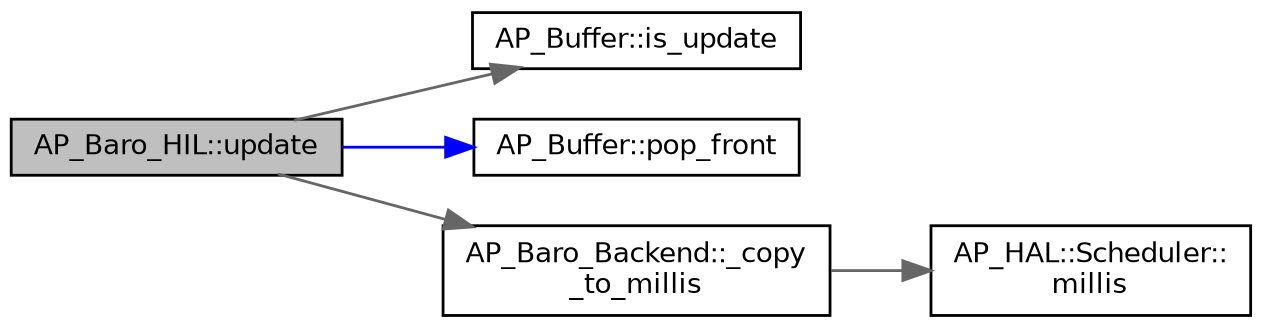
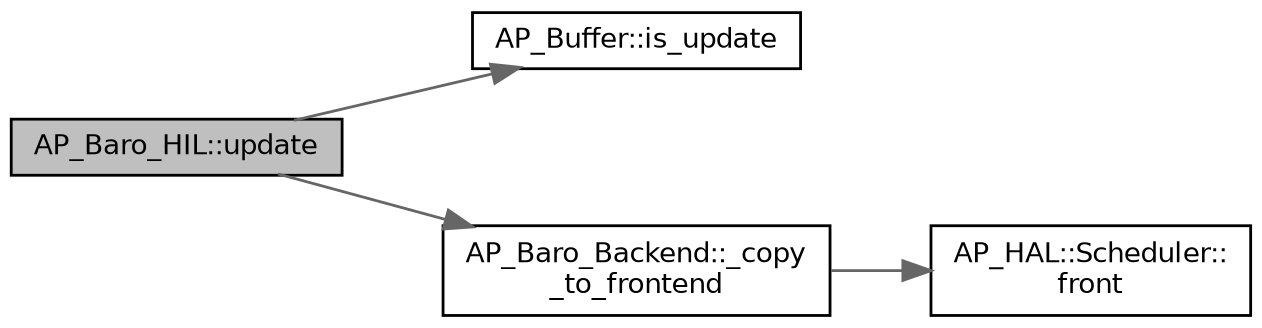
node "AP_Buffer::pop_front": removed
node "AP_Baro_Backend::_copy _to_millis": label "AP_Baro_Backend::_copy _to_millis" -> "AP_Baro_Backend::_copy _to_frontend"
node "AP_HAL::Scheduler:: millis": label "AP_HAL::Scheduler:: millis" -> "AP_HAL::Scheduler:: front"
